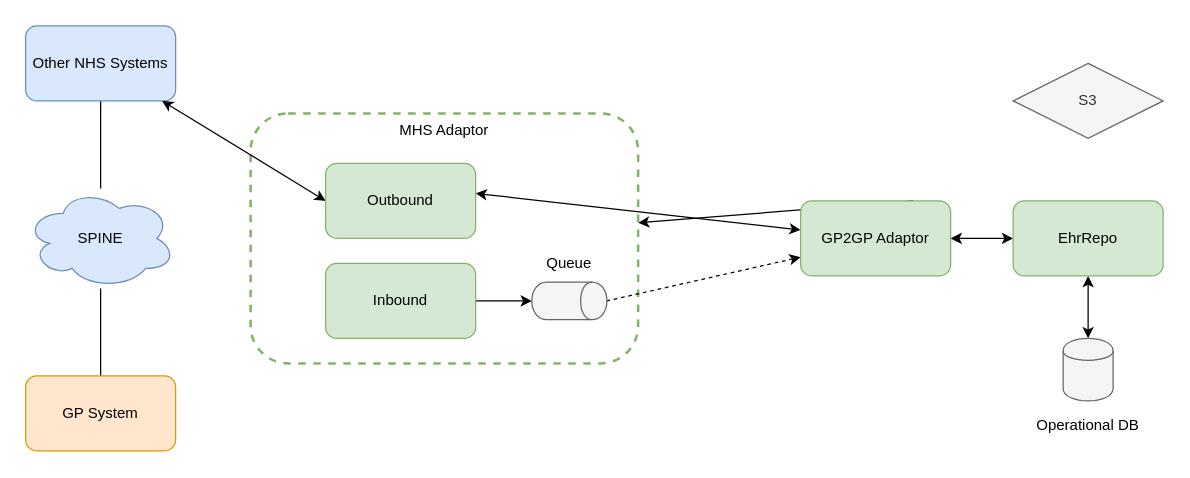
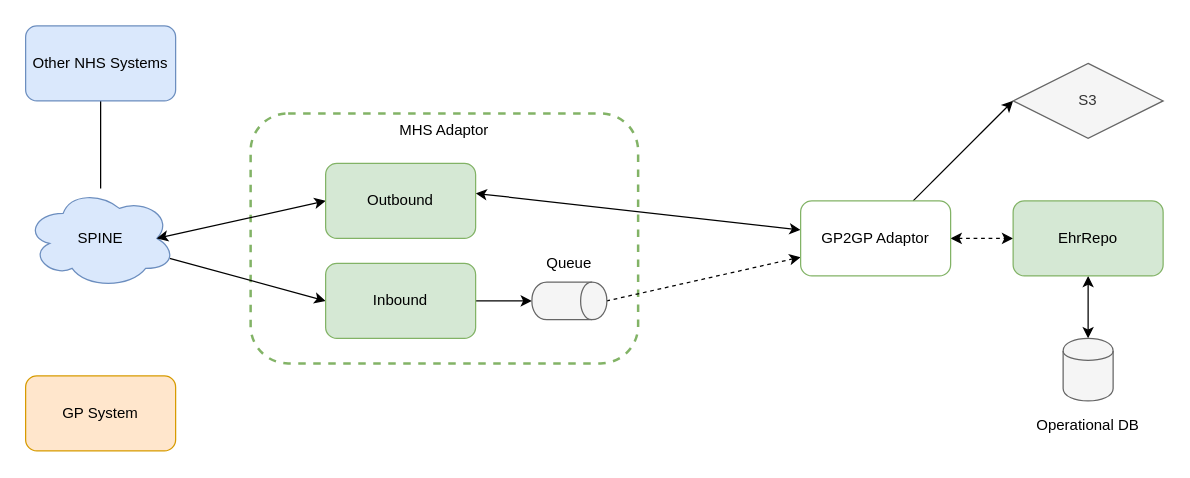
edge "Other NHS Systems" -- "Outbound": now "SPINE" -- "Outbound"
edge "GP2GP Adaptor" -> "MHS Adaptor": now "GP2GP Adaptor" -> "S3"
node "GP2GP Adaptor": fillcolor #d5e8d4 -> #ffffff
edge "GP2GP Adaptor" -- "EhrRepo": style solid -> dashed
edge "SPINE" -> "Inbound": added
edge "SPINE" -- "GP System": removed
